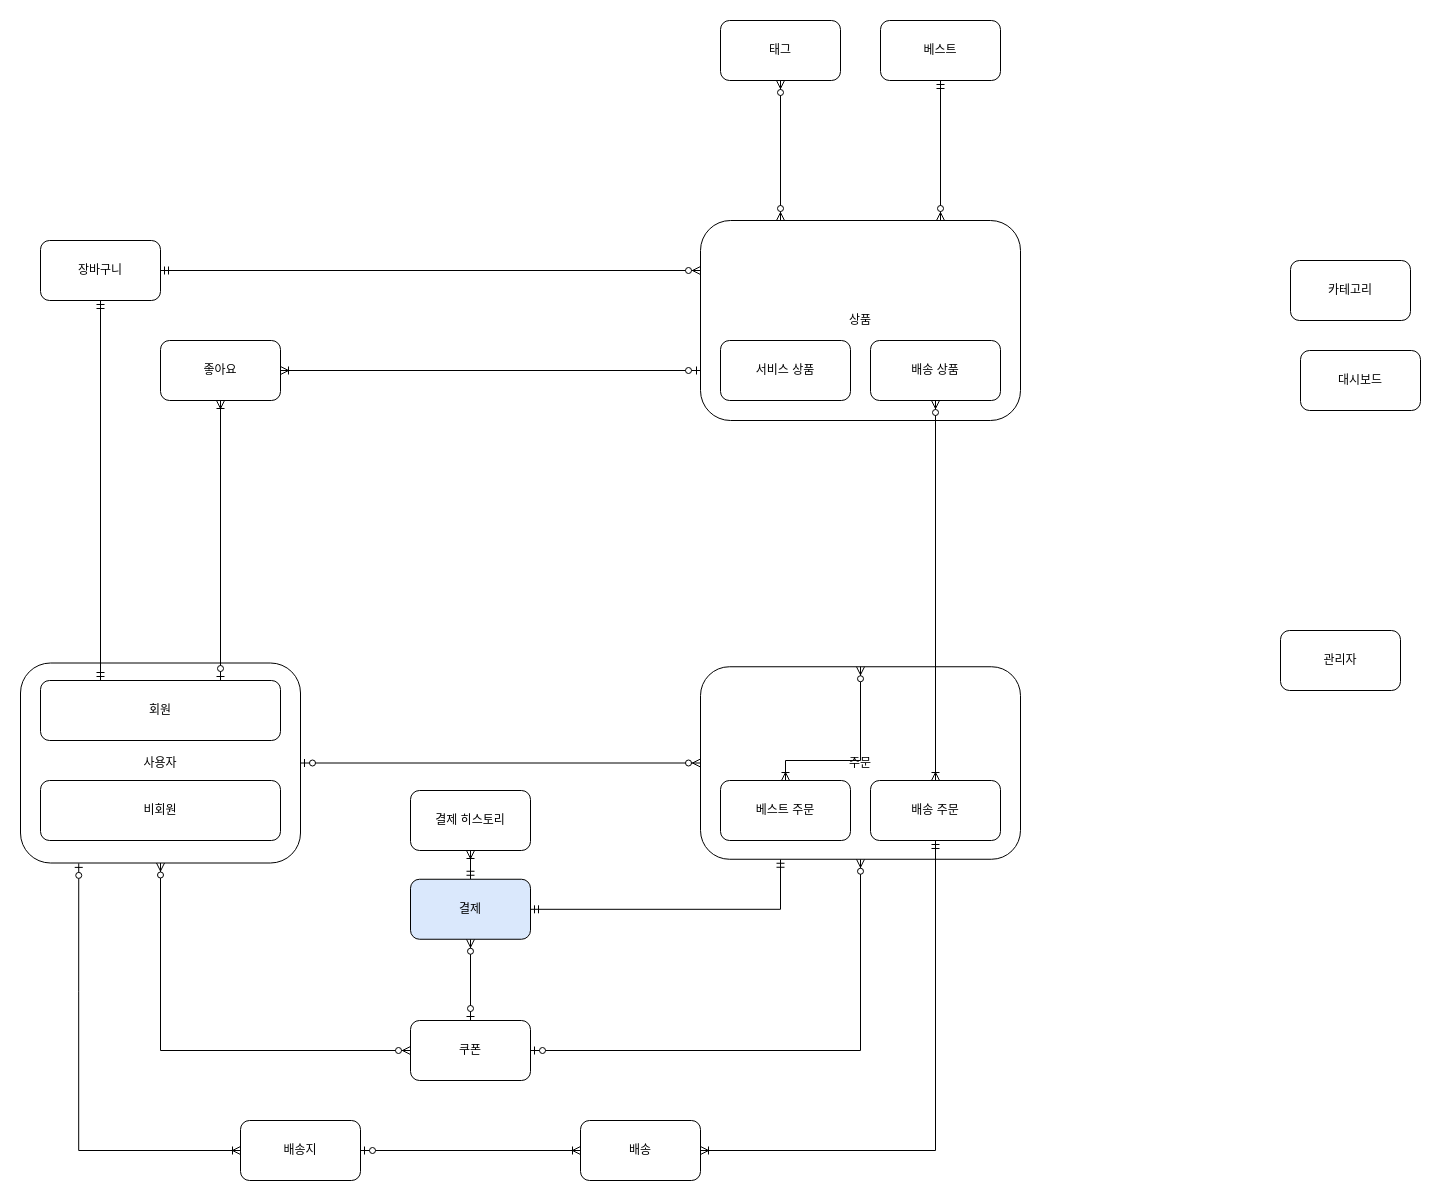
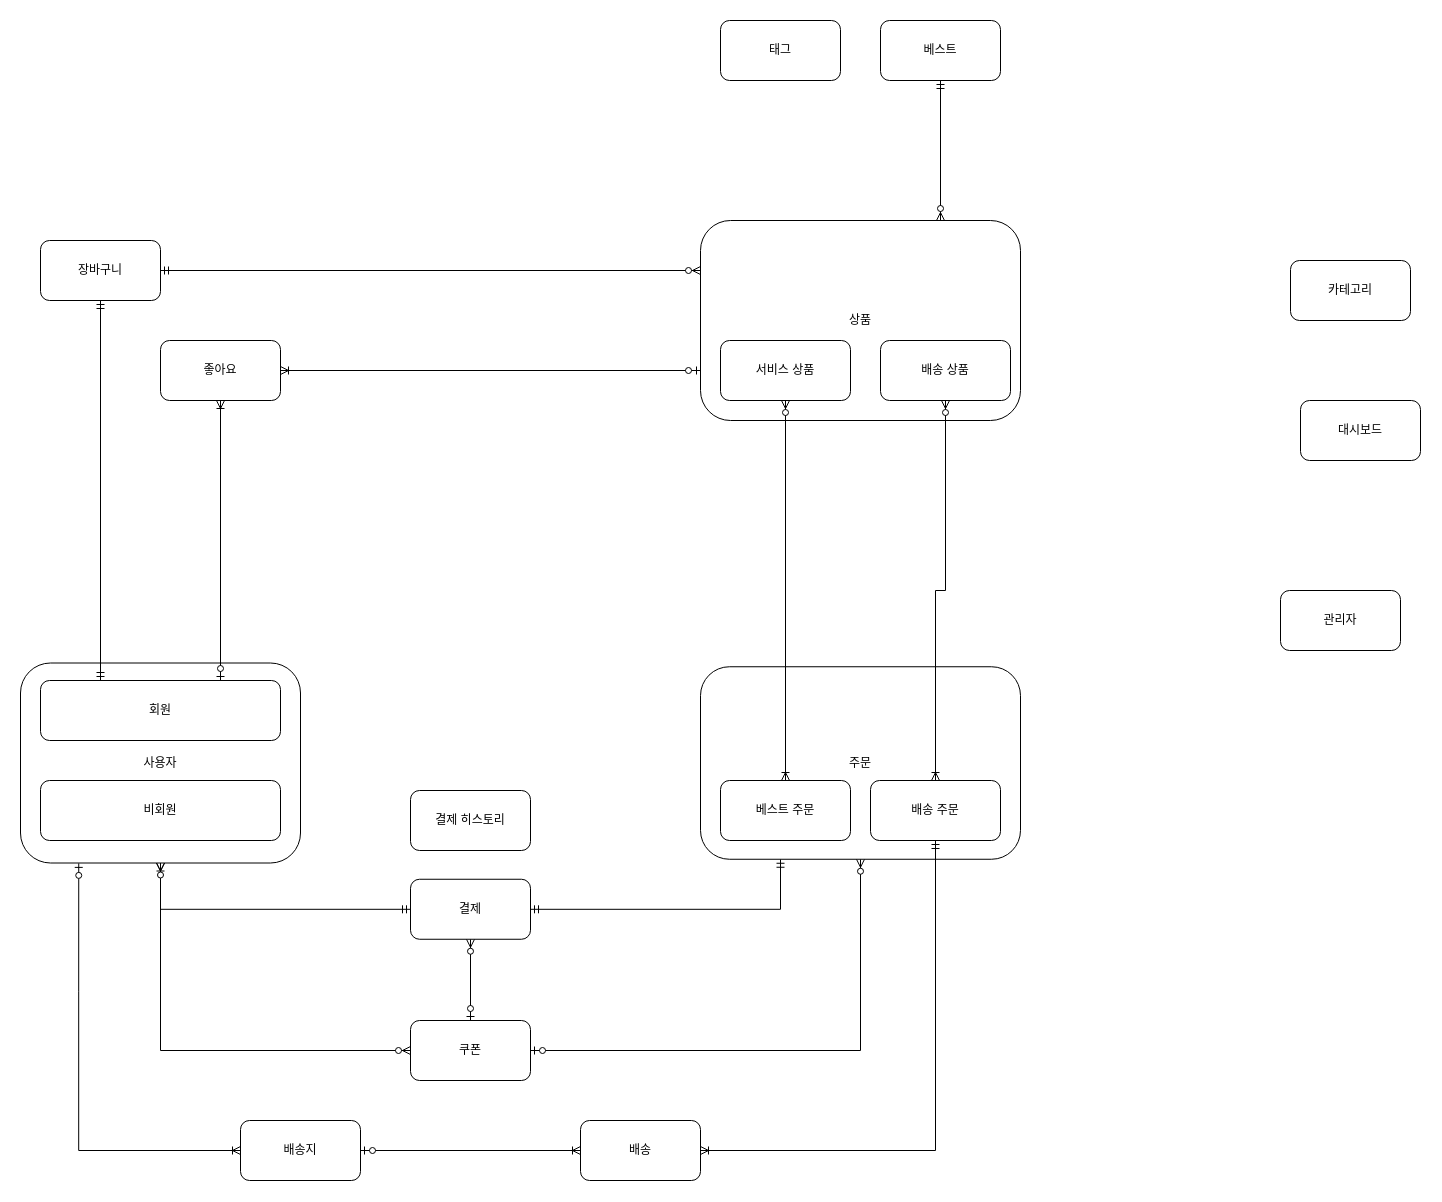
edge "태그" -- "상품": removed
node "배송 상품": moved (936, 371) -> (946, 371)
node "대시보드": moved (1361, 381) -> (1361, 431)
node "관리자": moved (1341, 661) -> (1341, 621)
edge "주문" -- "베스트 주문": now "서비스 상품" -- "베스트 주문"
edge "사용자" -- "주문": removed
edge "결제 히스토리" -- "결제": now "사용자" -- "결제"
node "결제": fillcolor #dae8fc -> #ffffff
